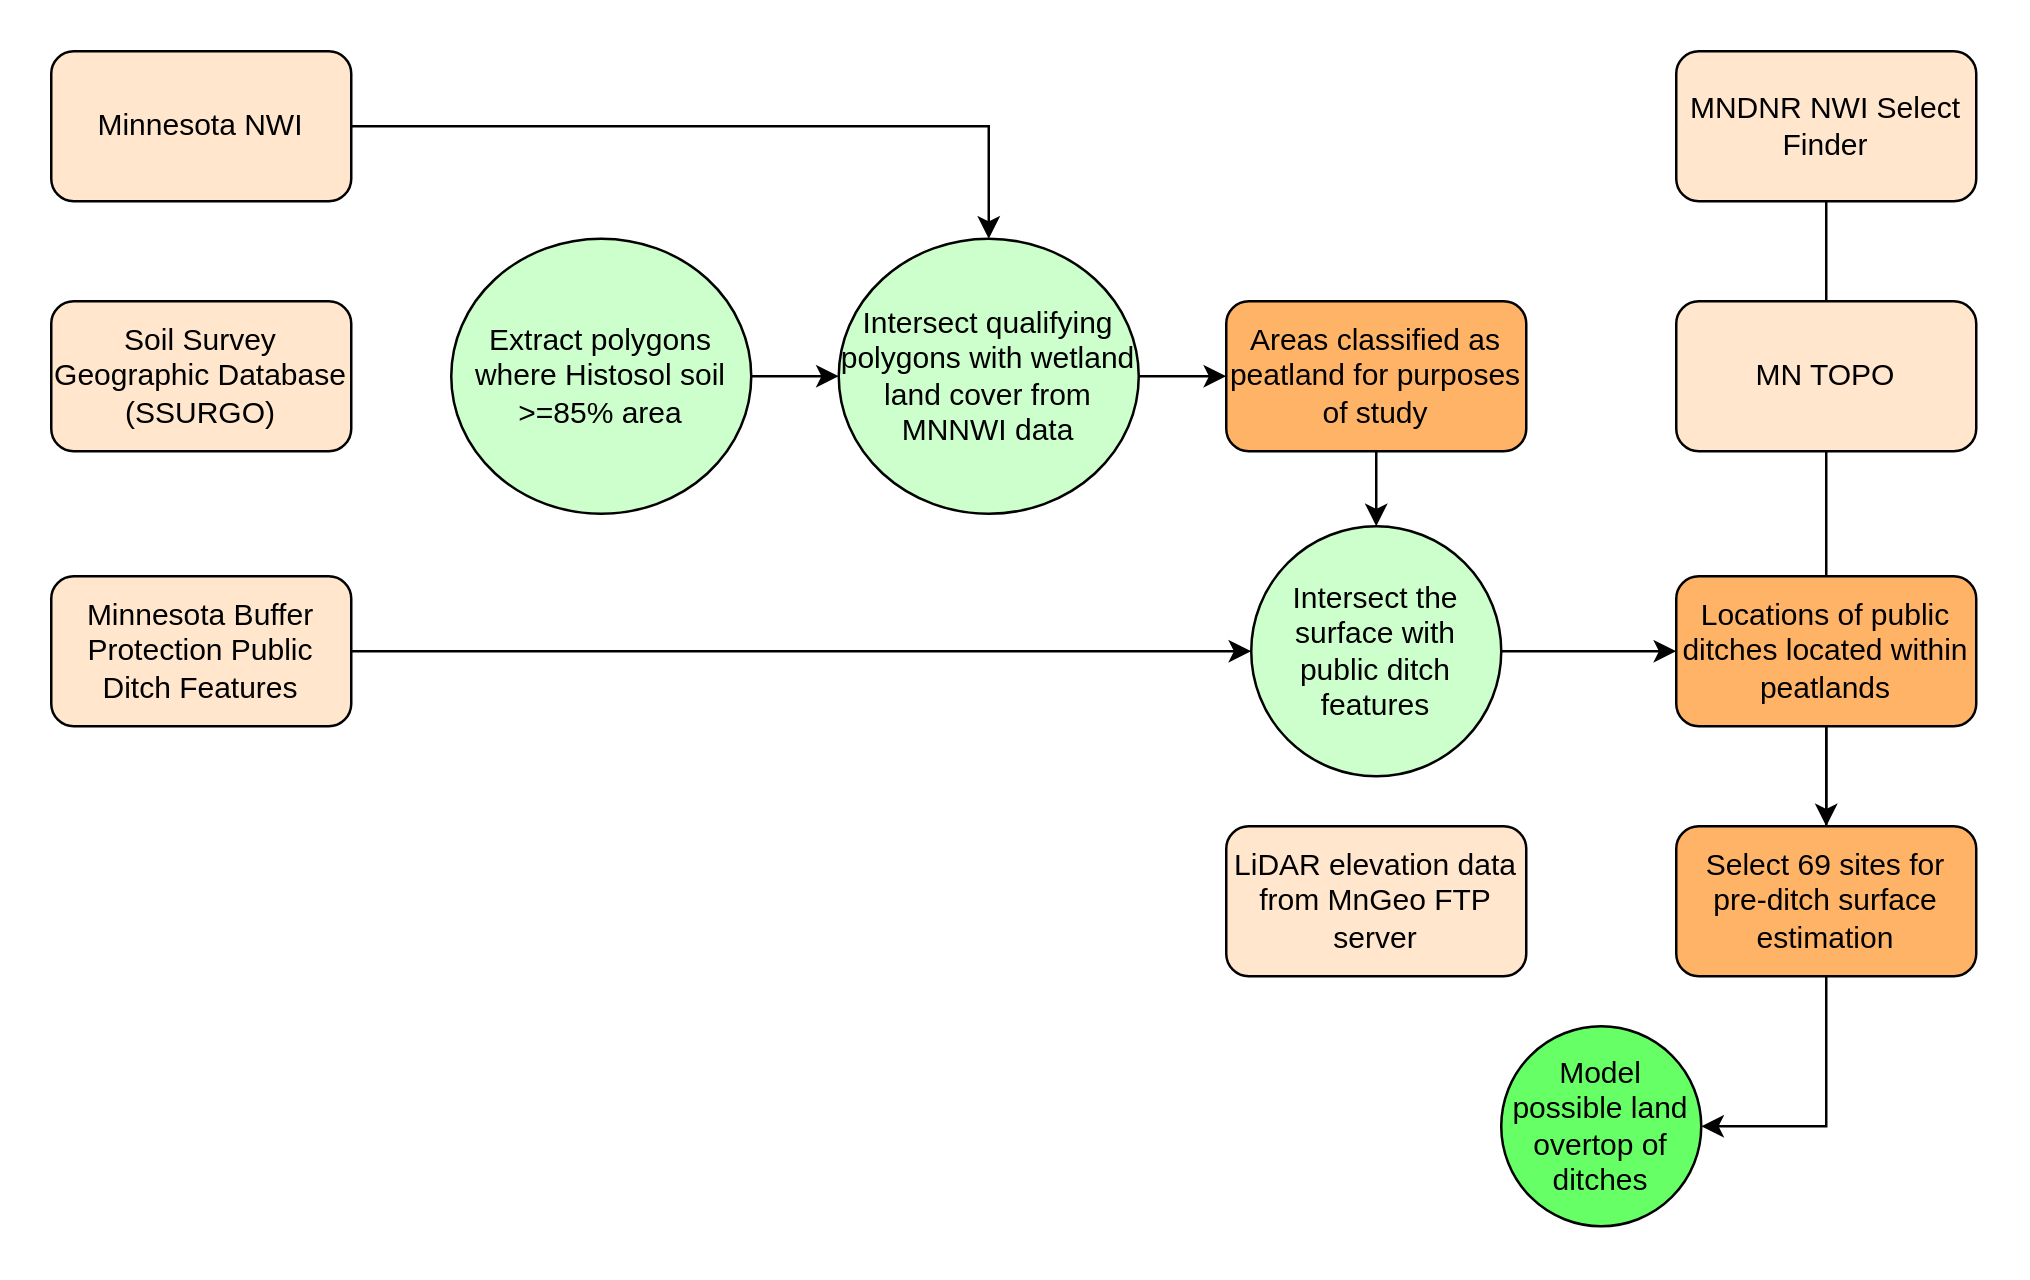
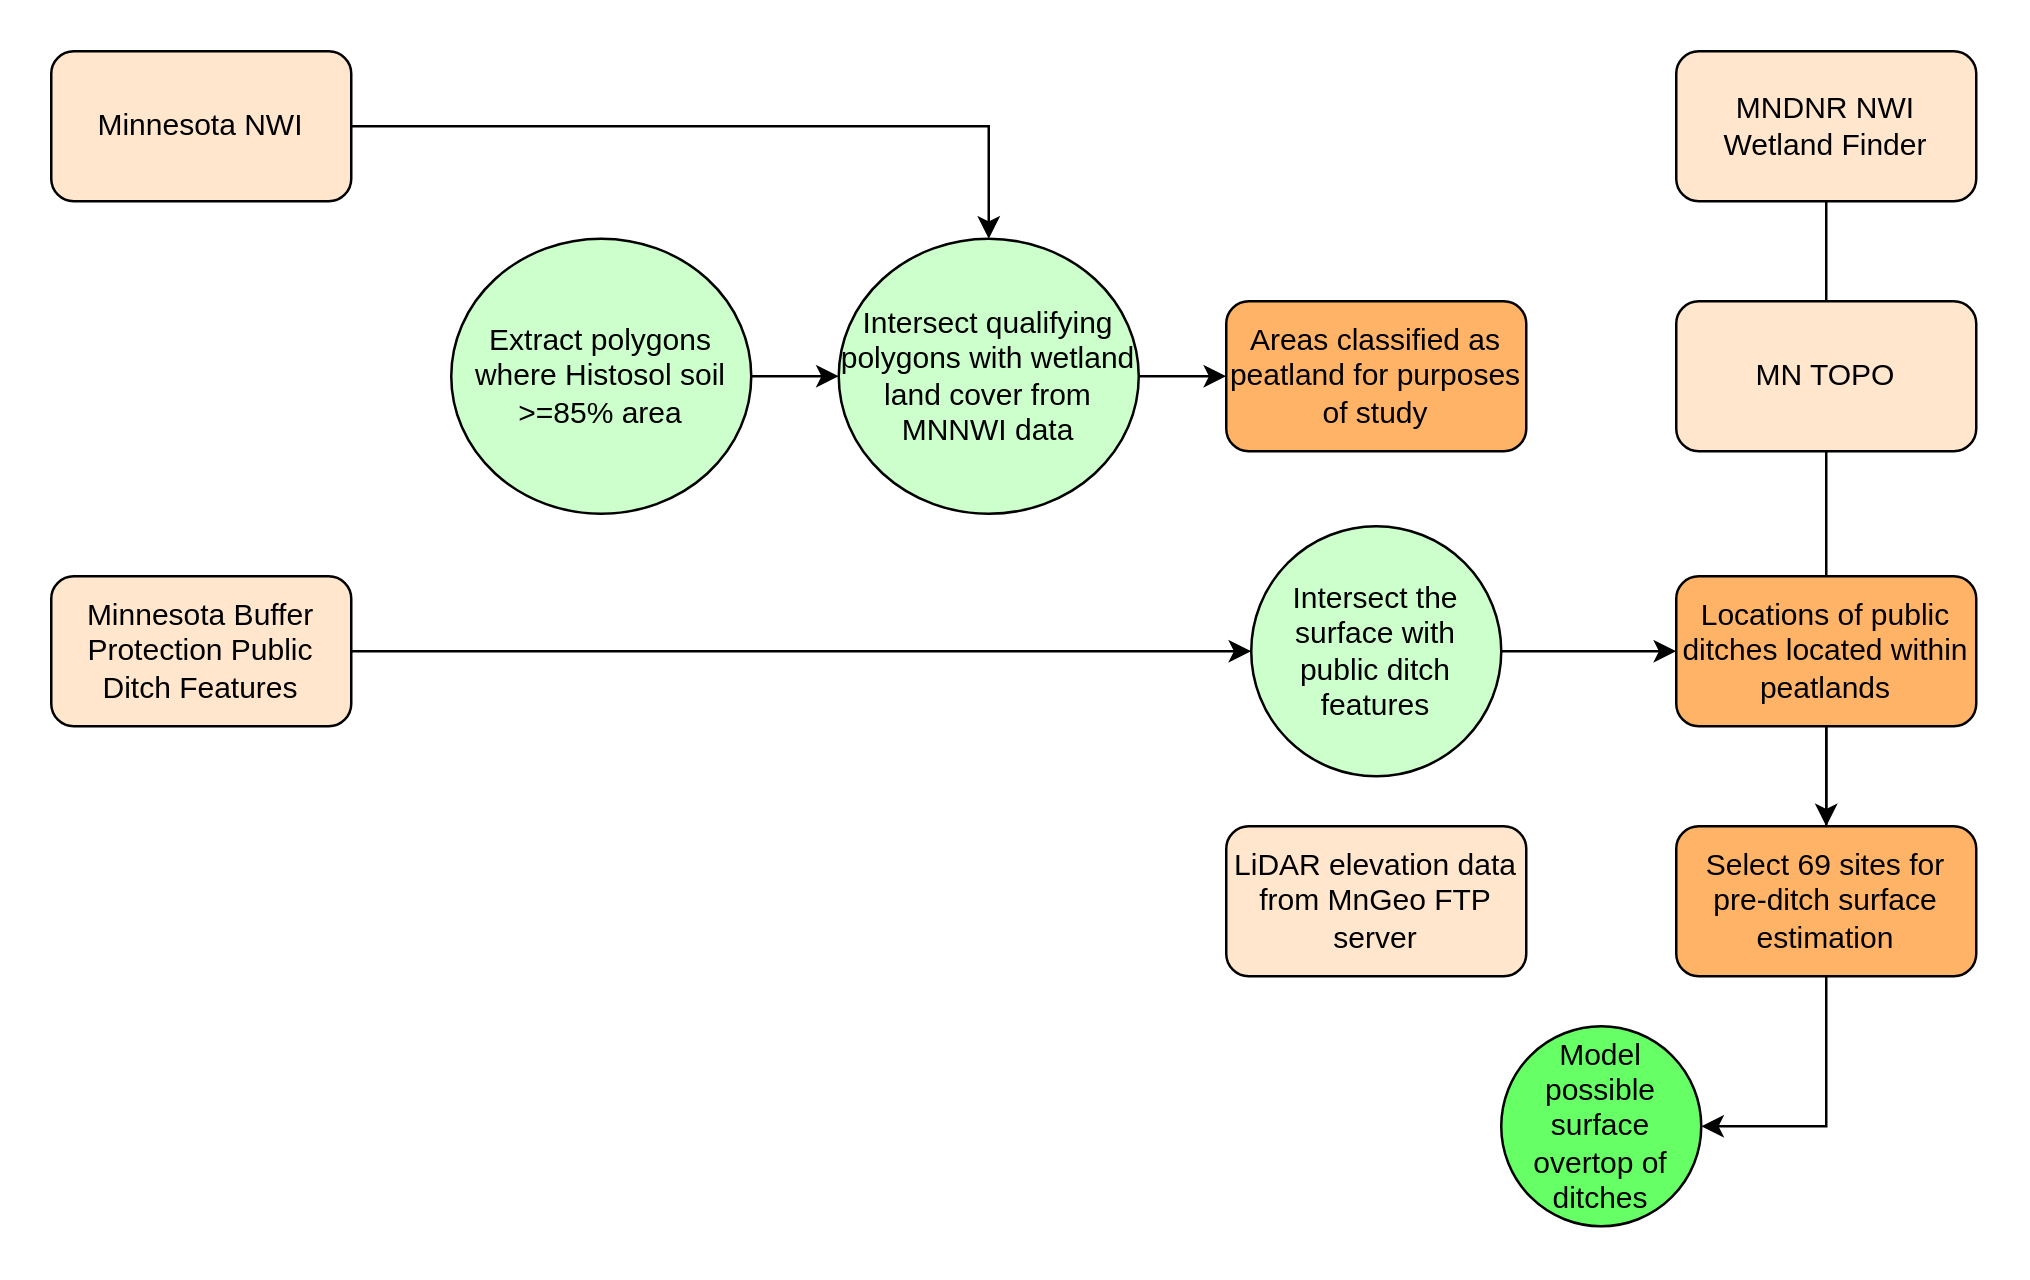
node "MNDNR NWI Select Finder": label "MNDNR NWI Select Finder" -> "MNDNR NWI Wetland Finder"
node "Soil Survey Geographic Database (SSURGO)": removed
edge "Areas classified as peatland for purposes of study" -> "Intersect the surface with public ditch features": removed
node "Model possible land overtop of ditches": label "Model possible land overtop of ditches" -> "Model possible surface overtop of ditches"
